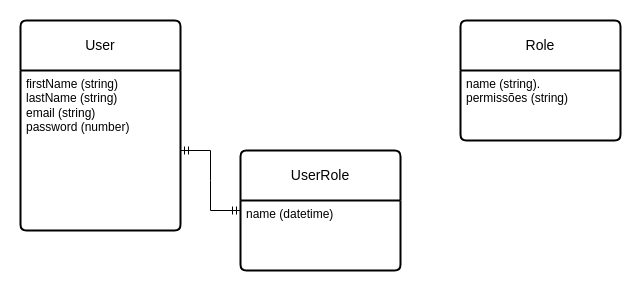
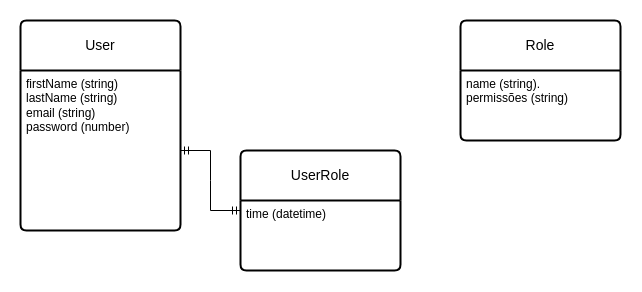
node "name (datetime)": label "name (datetime)" -> "time (datetime)"
